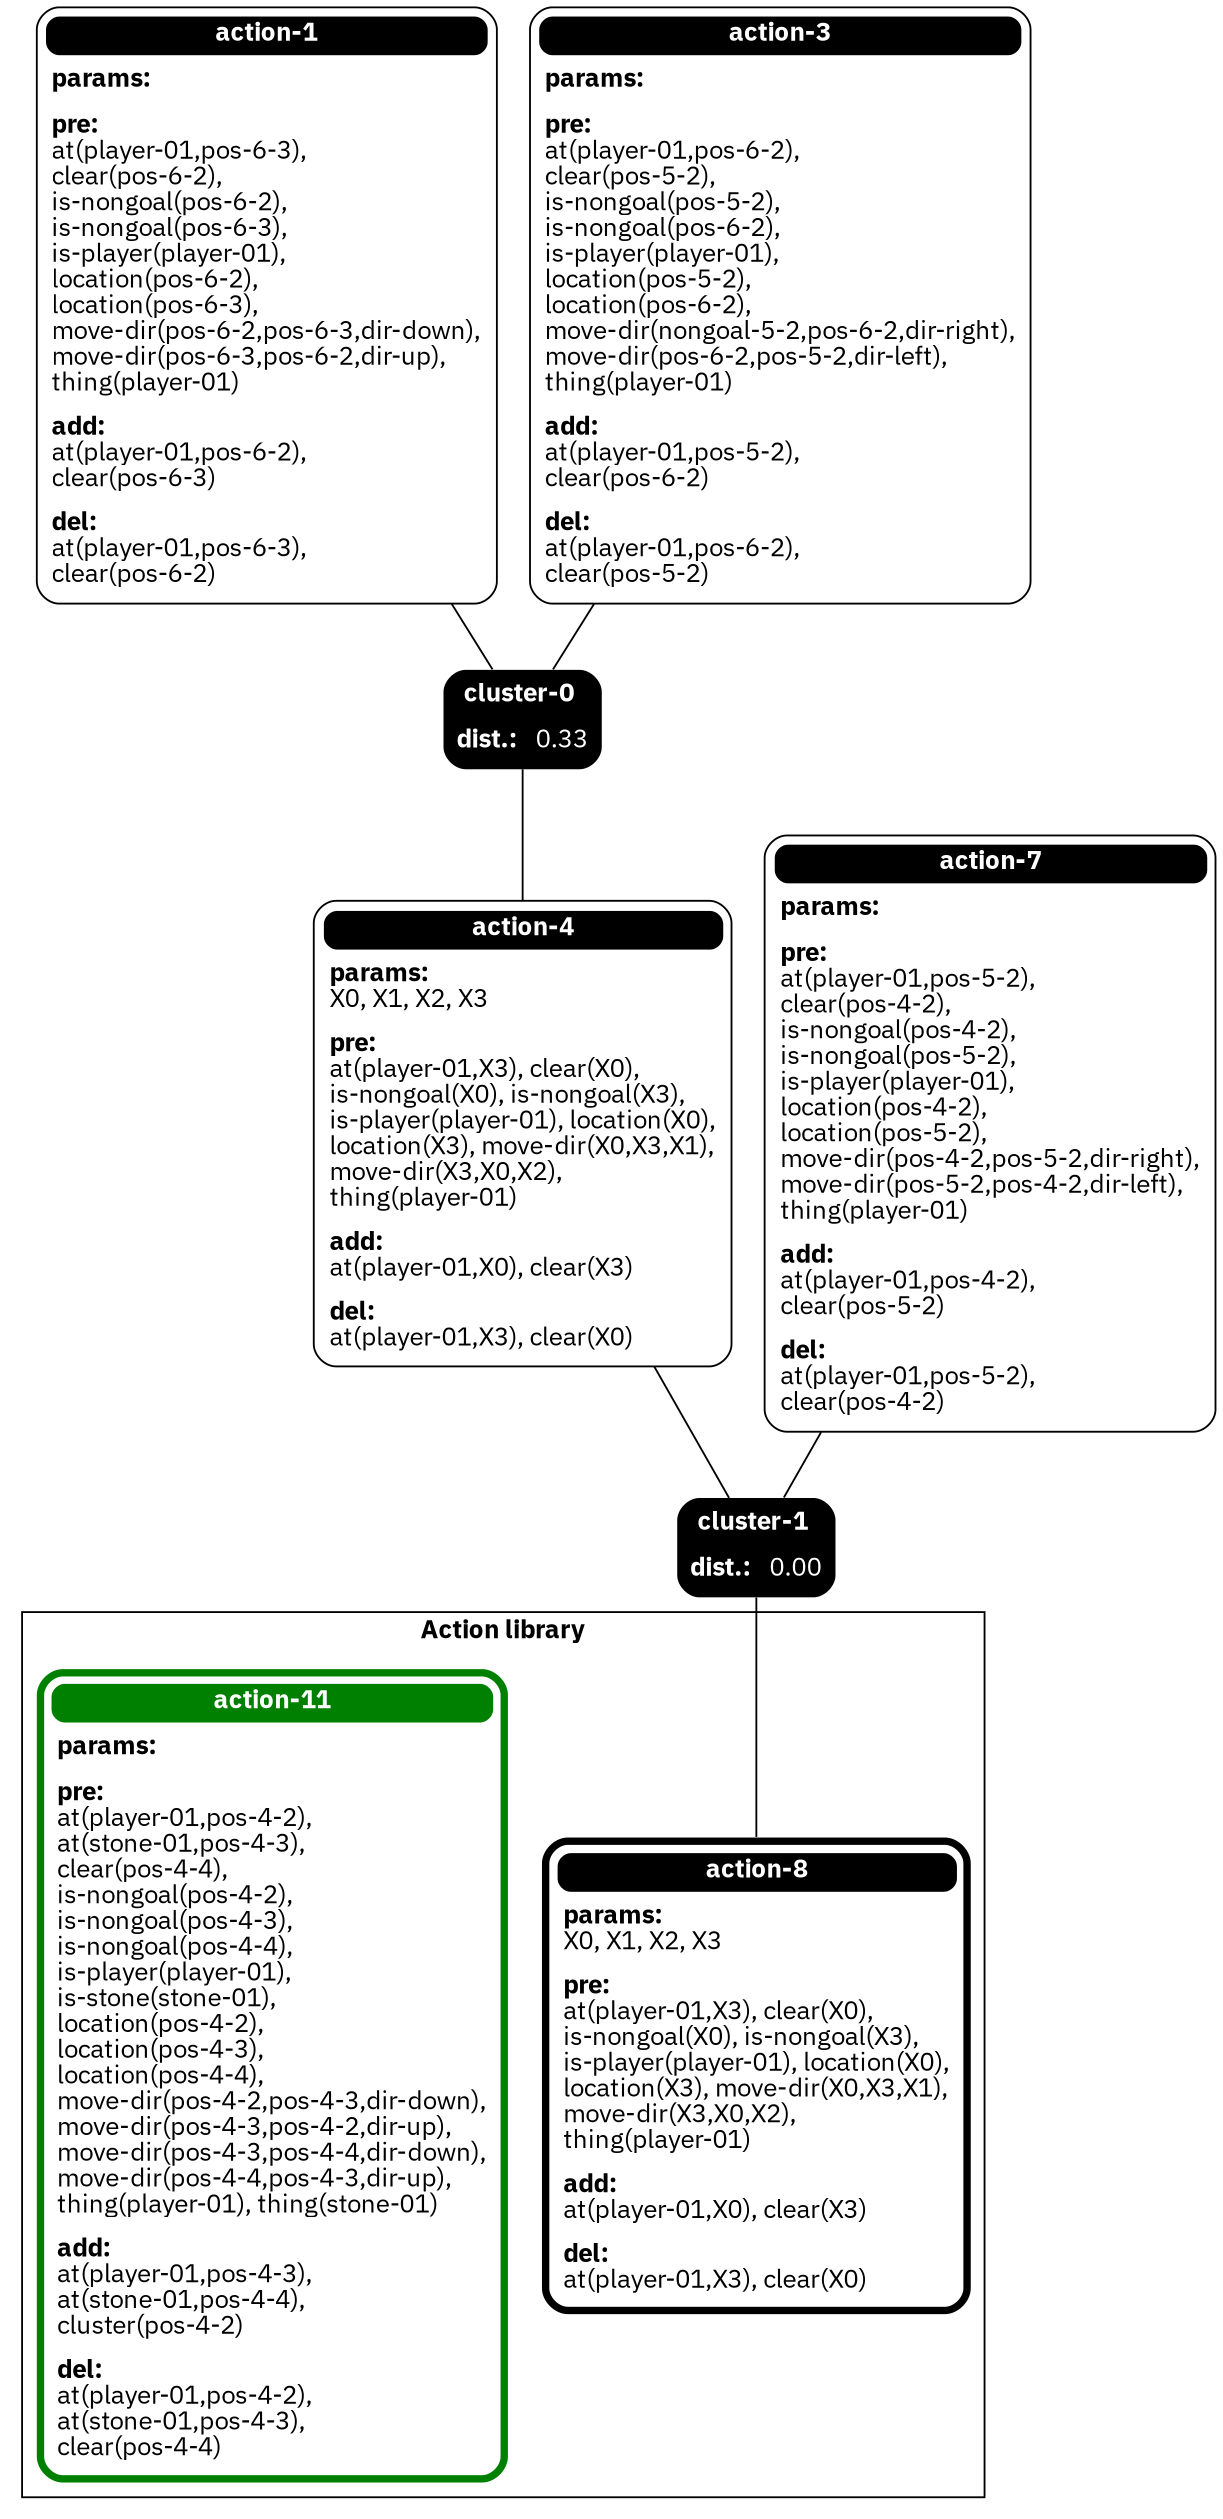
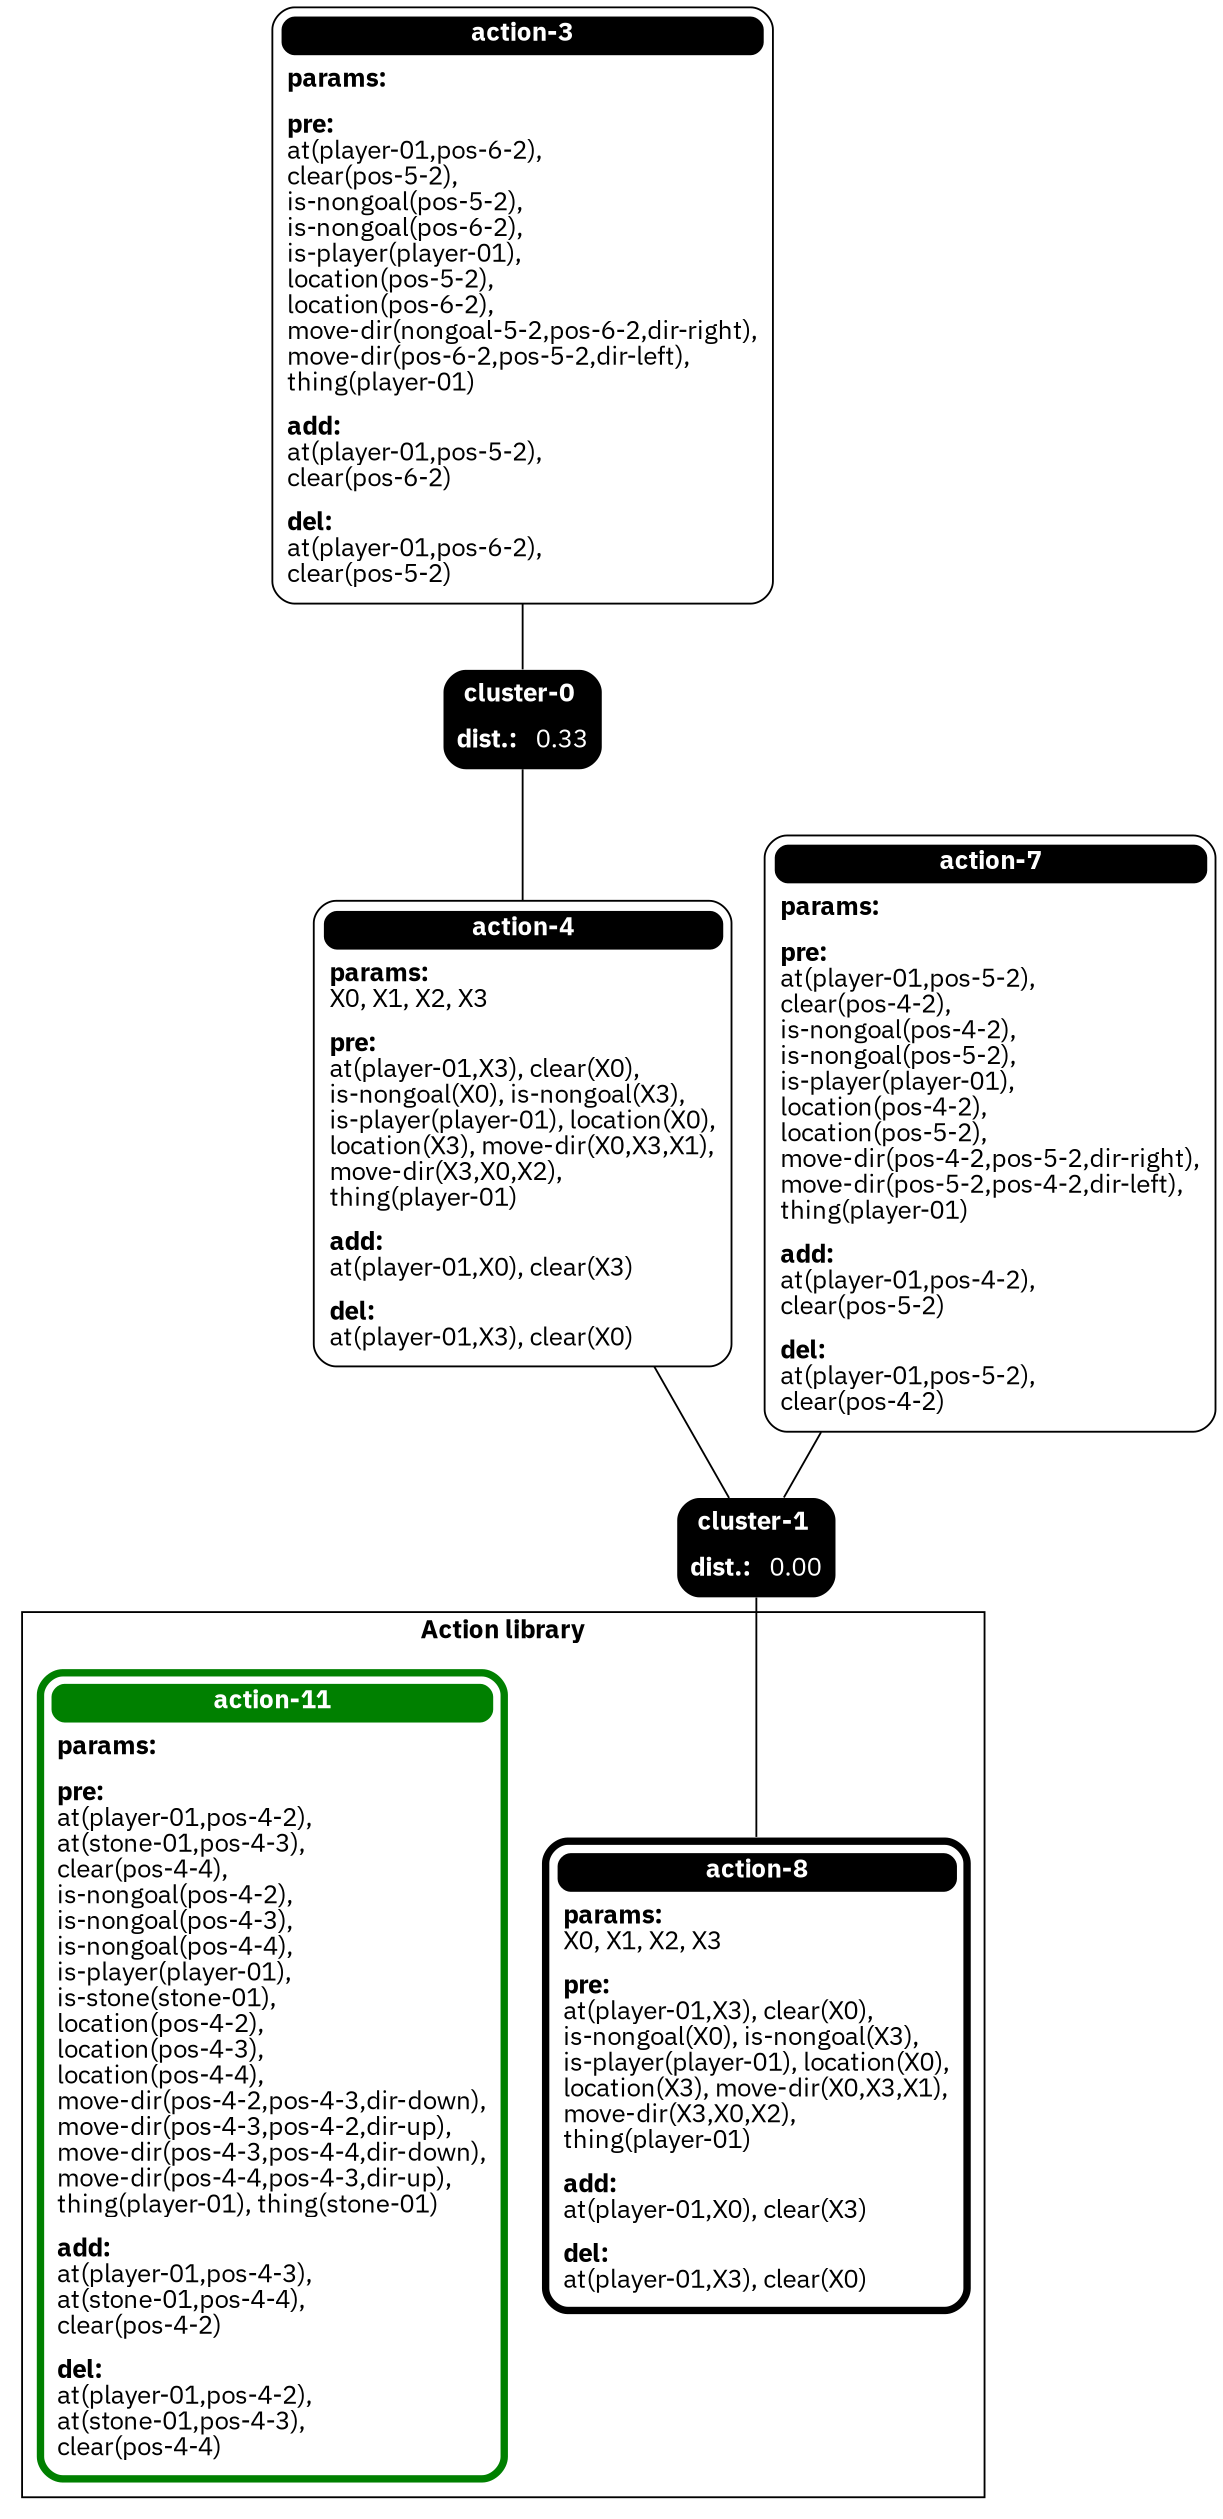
node "action-1": removed
node "action-11": text "cluster(pos-4-2)" -> "clear(pos-4-2)"
